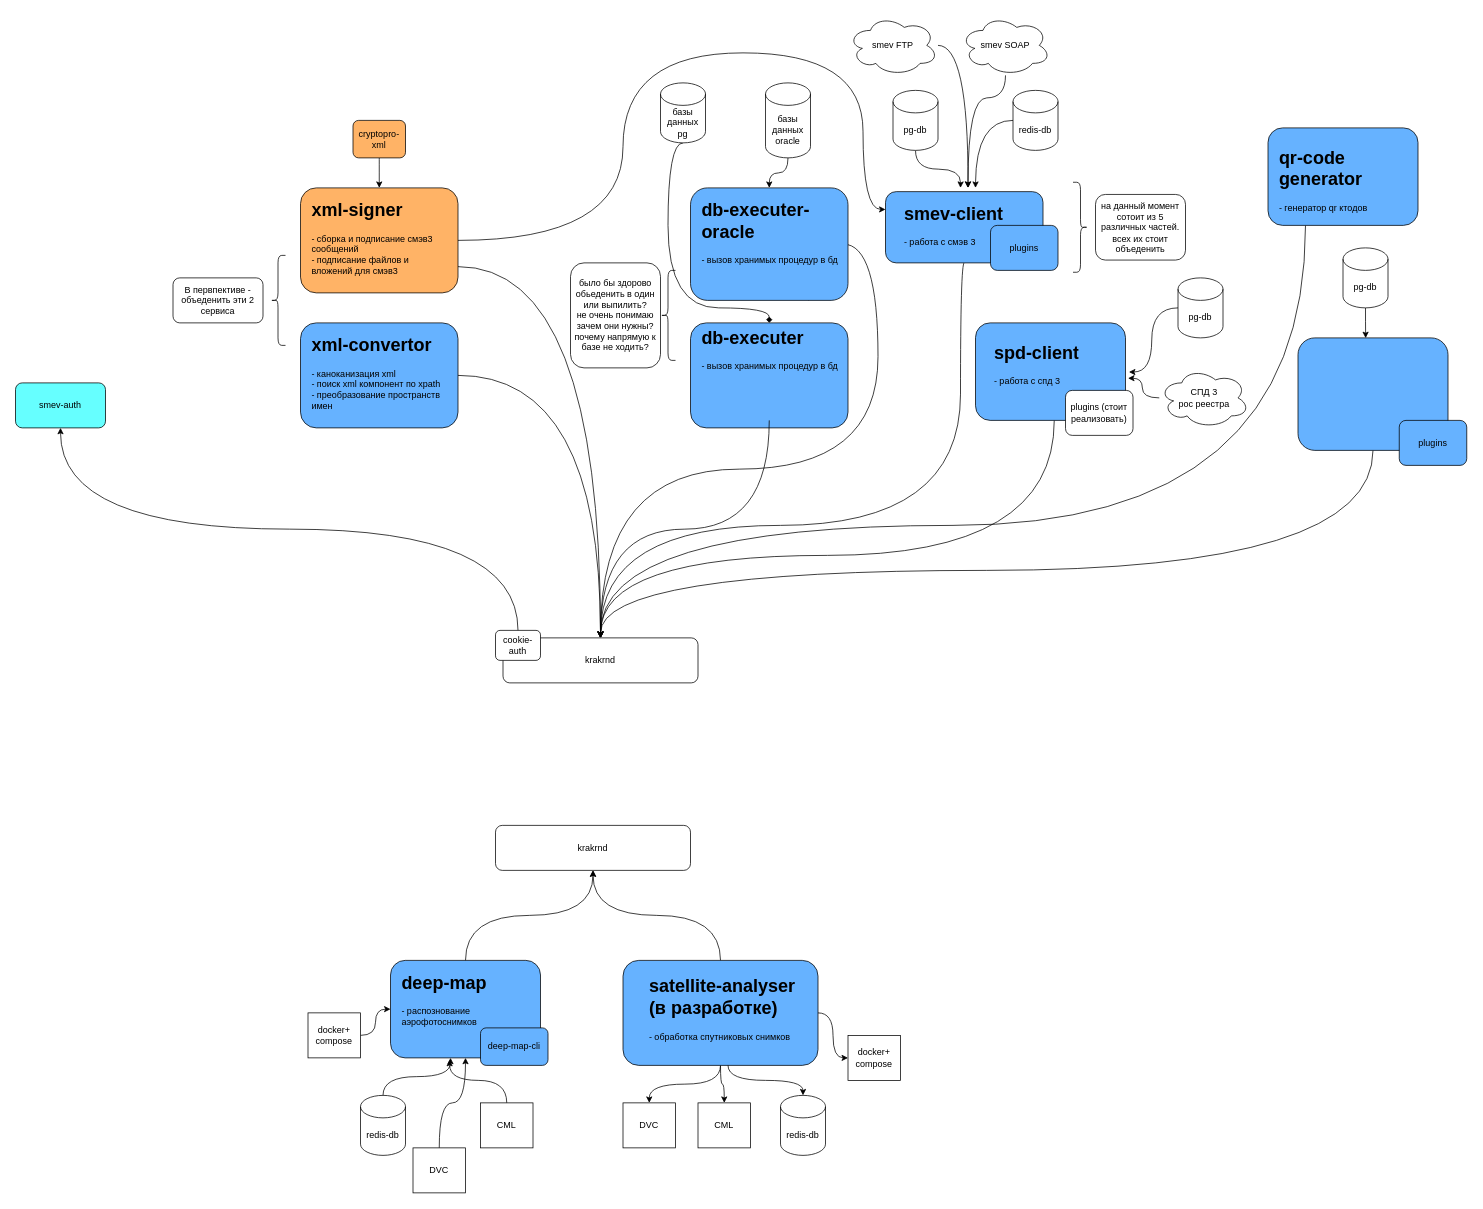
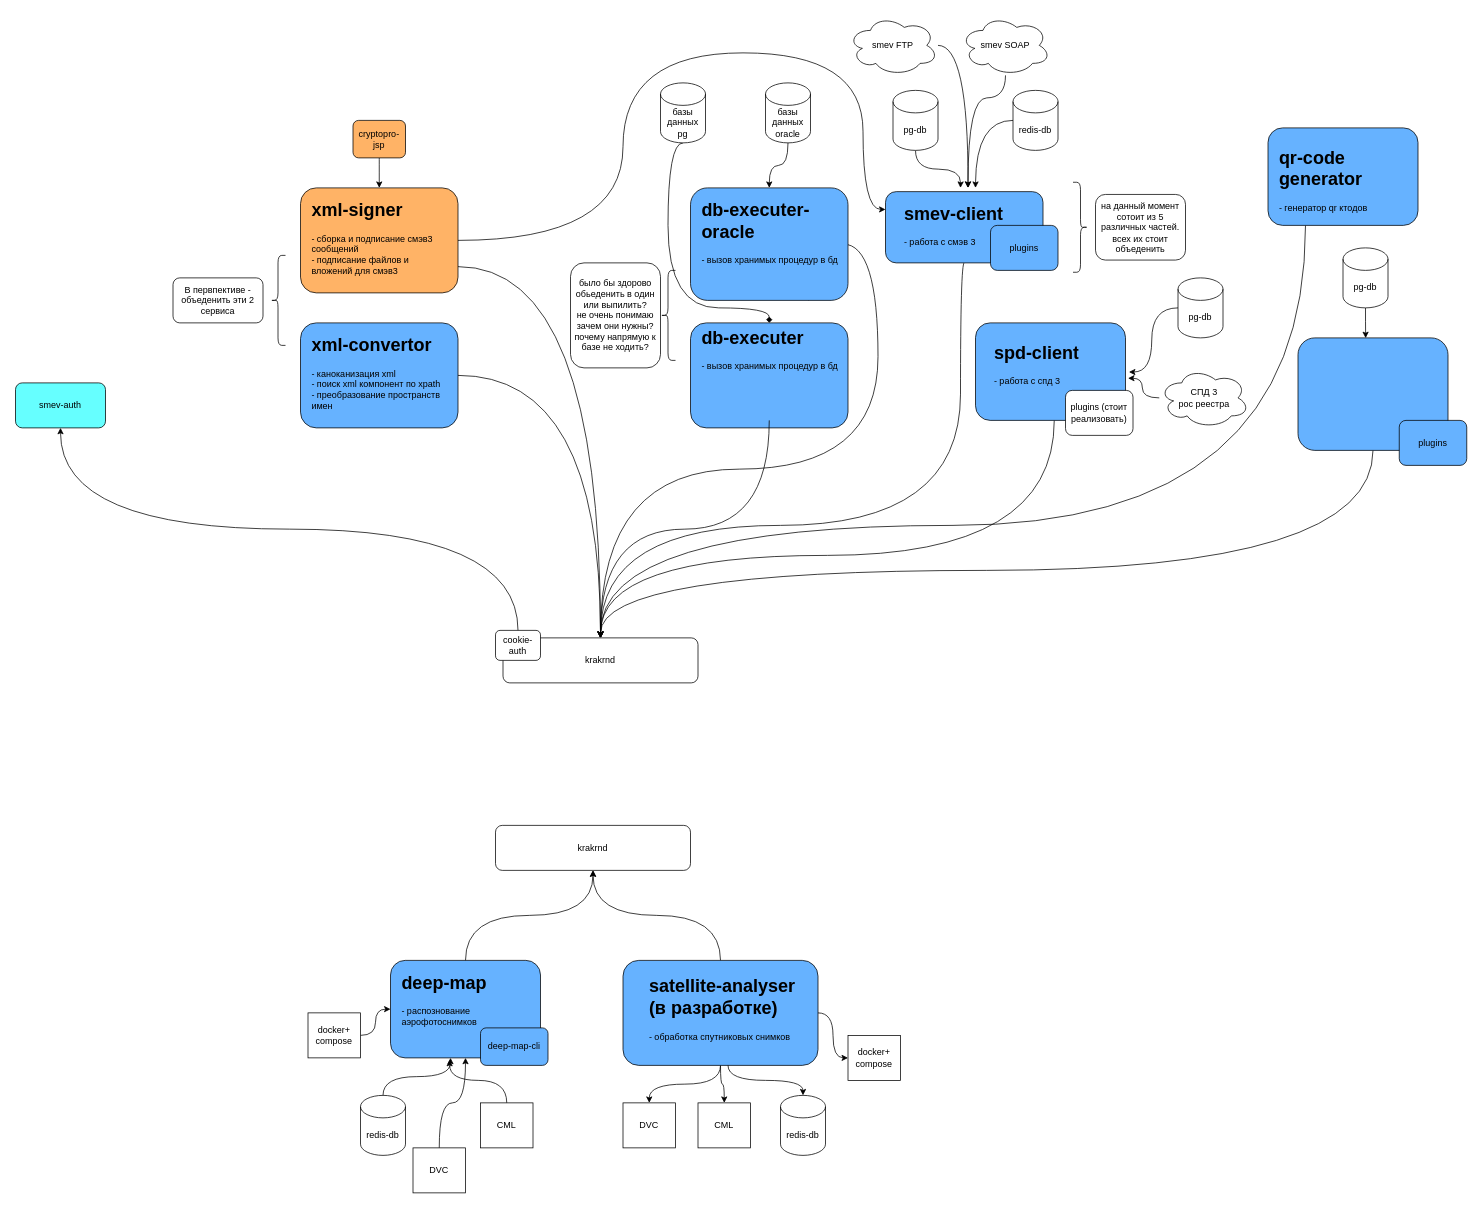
node "базы данных oracle": size 45x75 -> 45x60
node "cryptopro-xml": label "cryptopro-xml" -> "cryptopro-jsp"
